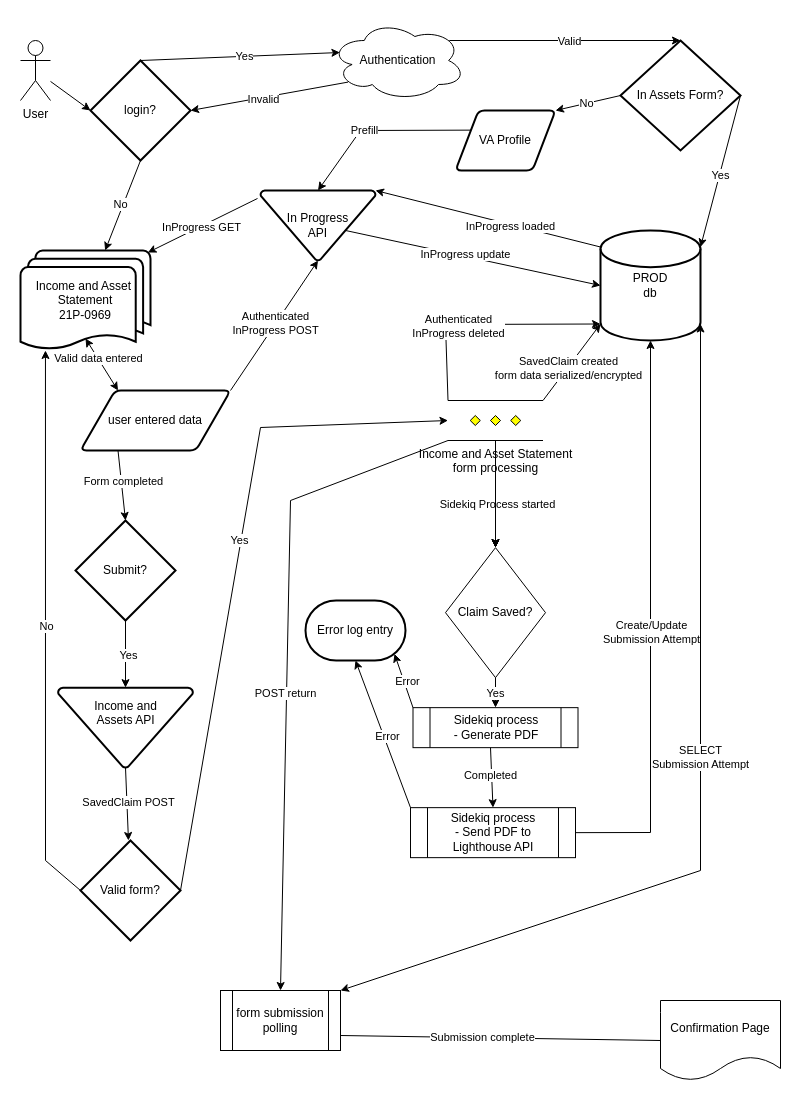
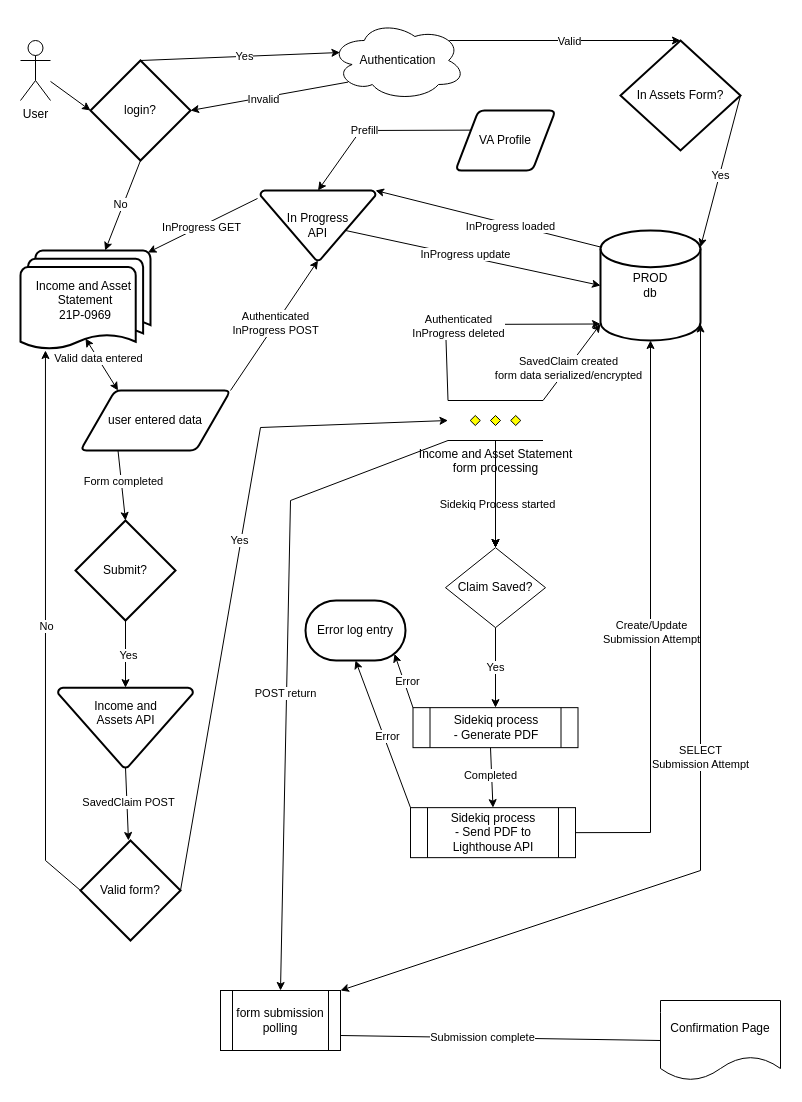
edge "In Assets Form?" -> "VA Profile": removed, label "No"
node "Claim Saved?": size 100x130 -> 100x80
